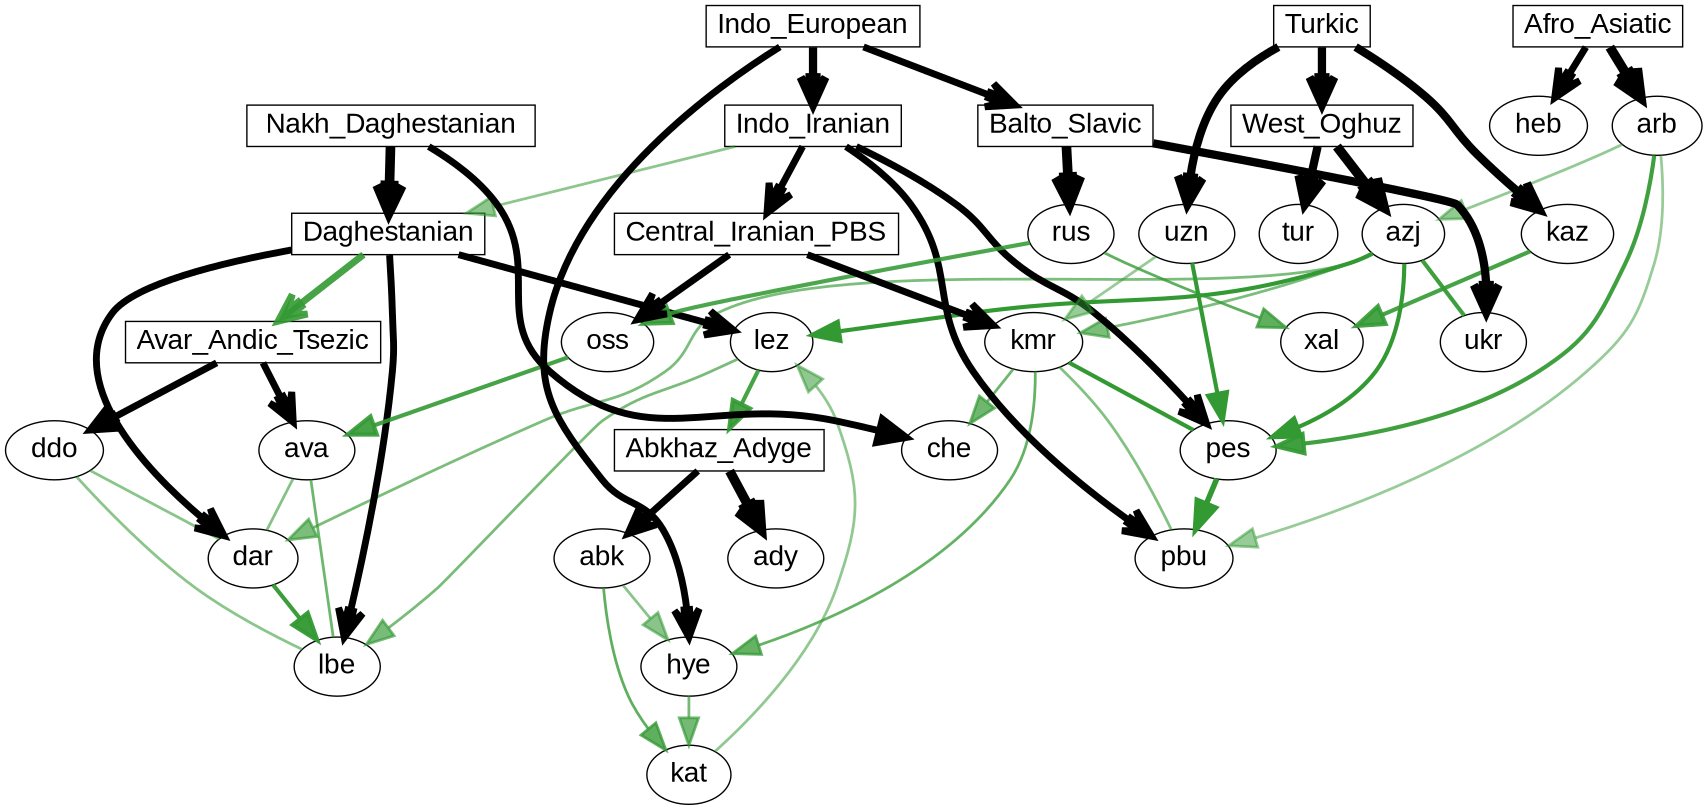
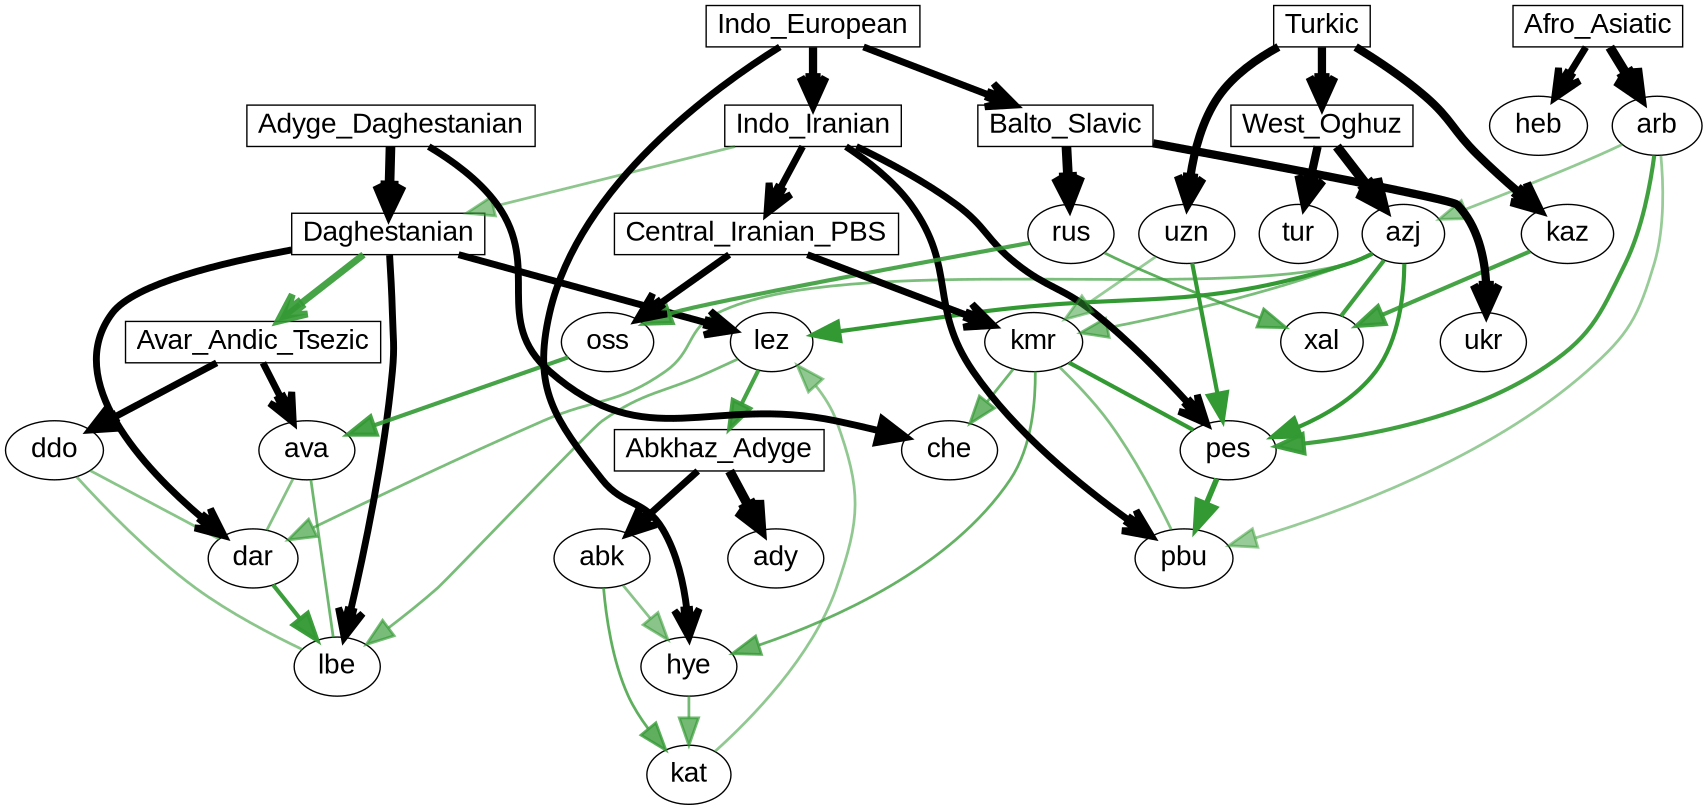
node "Nakh_Daghestanian": label "Nakh_Daghestanian" -> "Adyge_Daghestanian"
edge "azj" -- "ukr": now "azj" -- "xal"
